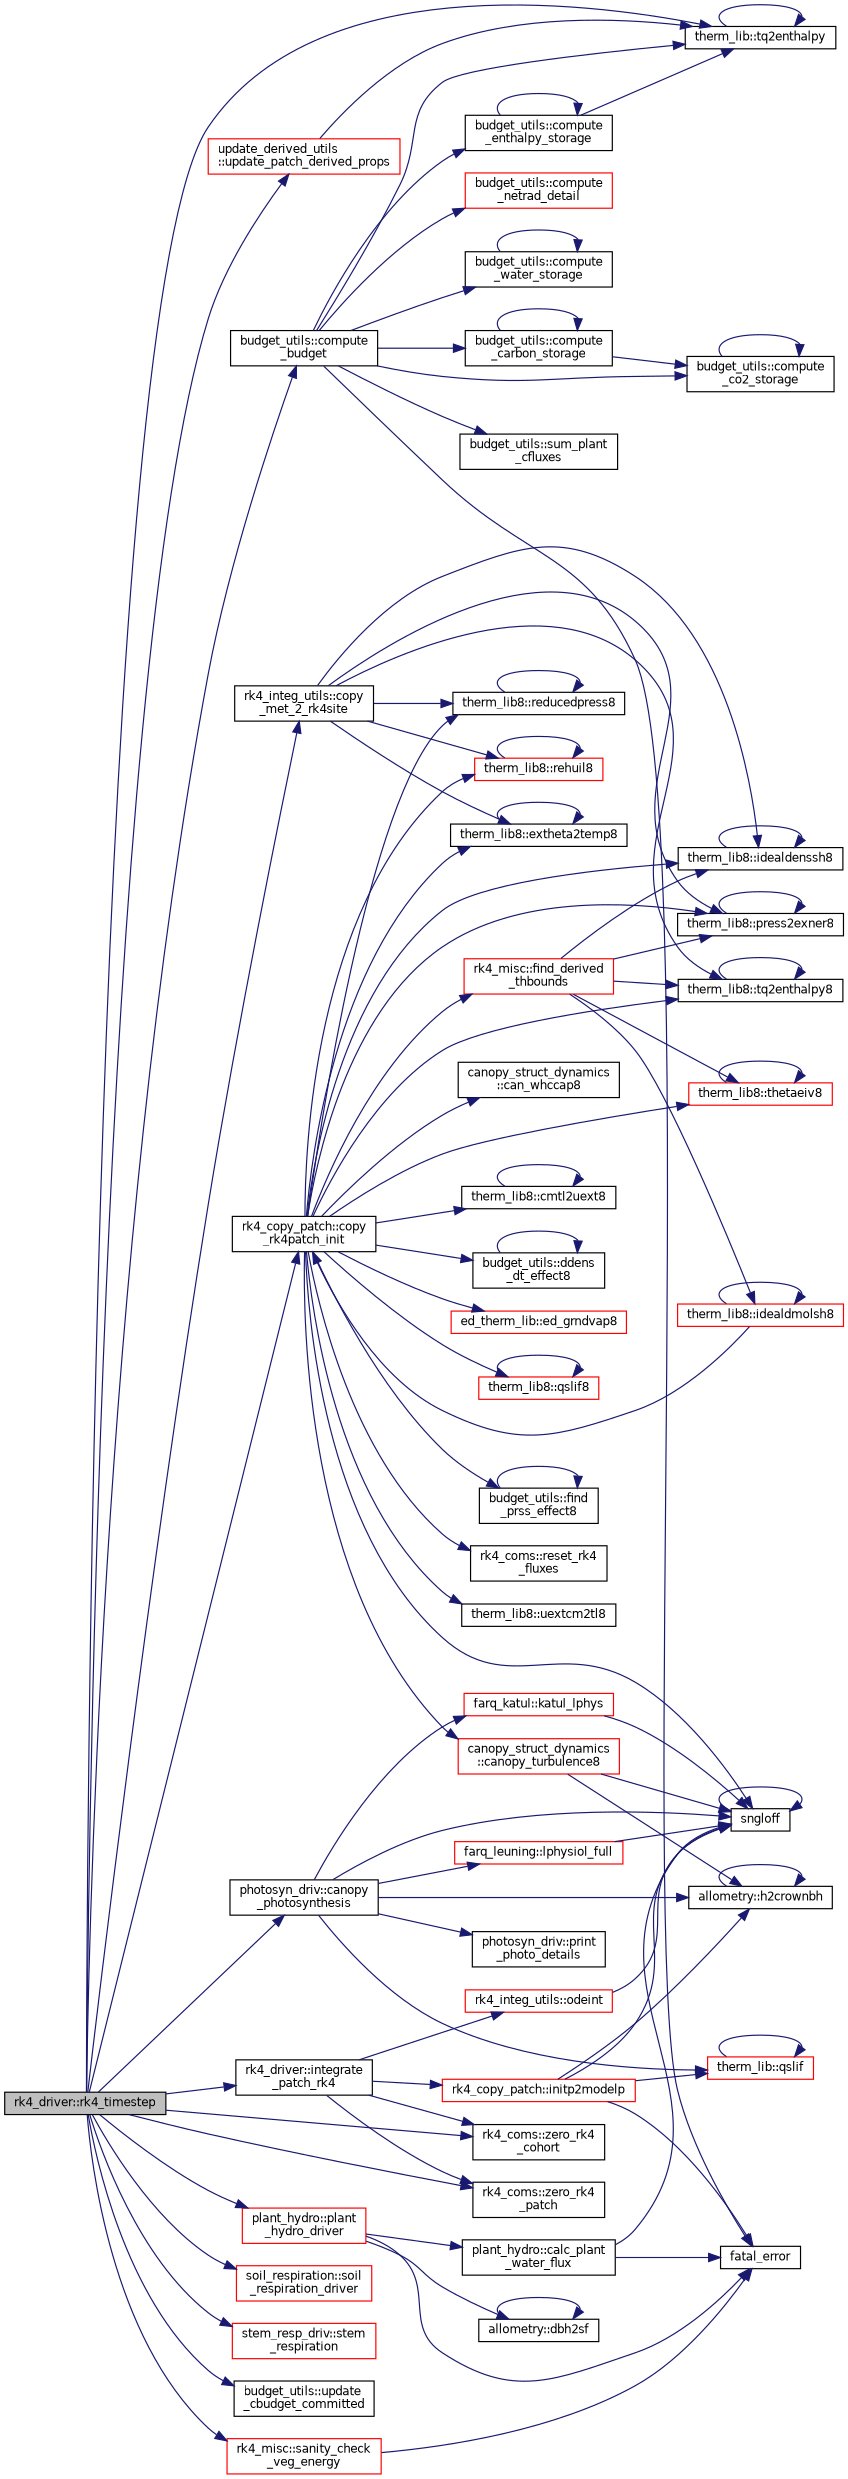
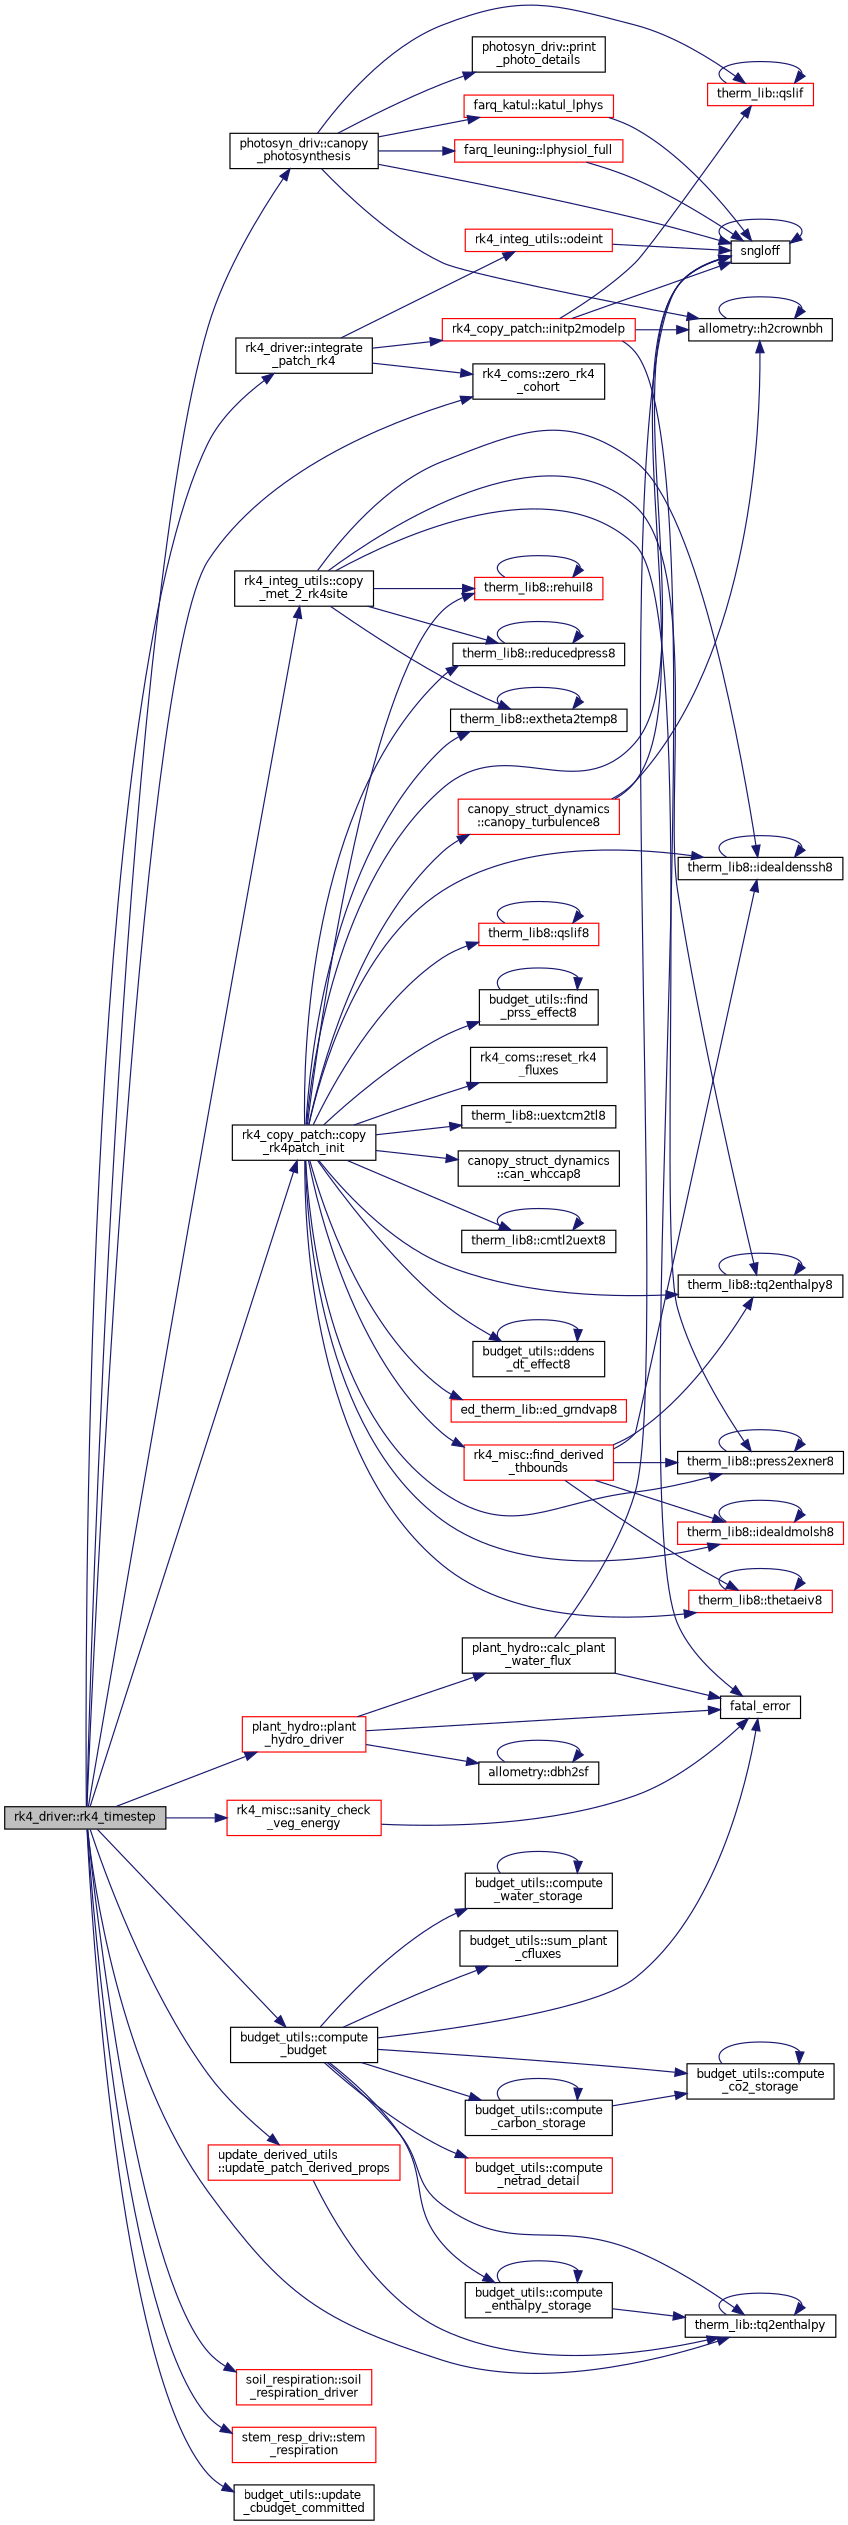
edge "therm_lib8::idealdmolsh8" -> "rk4_copy_patch::copy _rk4patch_init": reversed
node "rk4_coms::zero_rk4 _patch": removed
